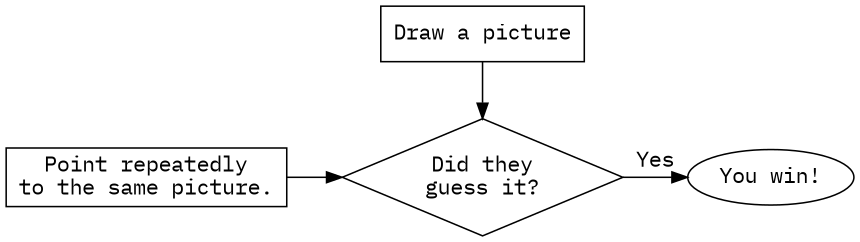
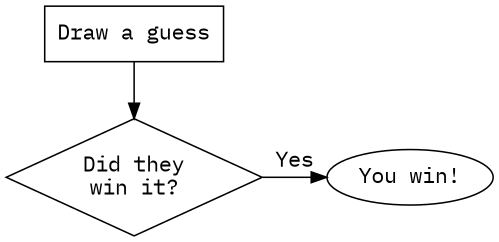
node "Draw a picture": label "Draw a picture" -> "Draw a guess"
node "Point repeatedly to the same picture.": removed
node "Did they guess it?": label "Did they guess it?" -> "Did they win it?"
